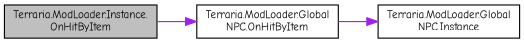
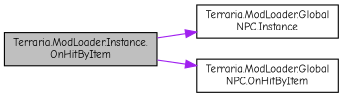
edge "Terraria.ModLoader.Global NPC.OnHitByItem" -> "Terraria.ModLoader.Global NPC.Instance": now "Terraria.ModLoader.Instance. OnHitByItem" -> "Terraria.ModLoader.Global NPC.Instance"
